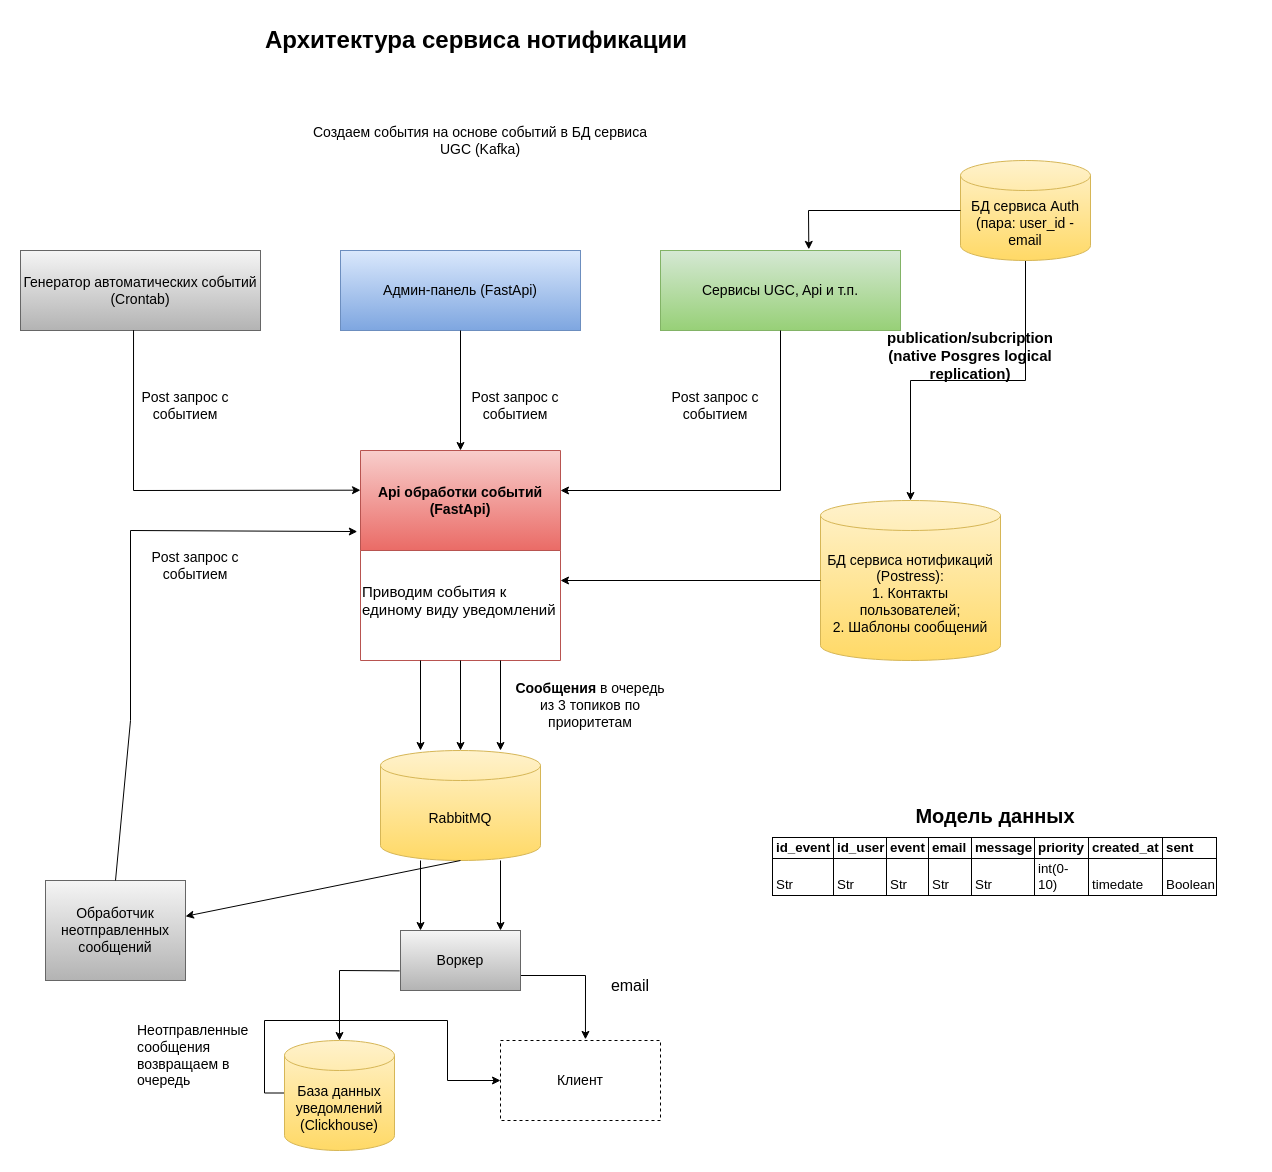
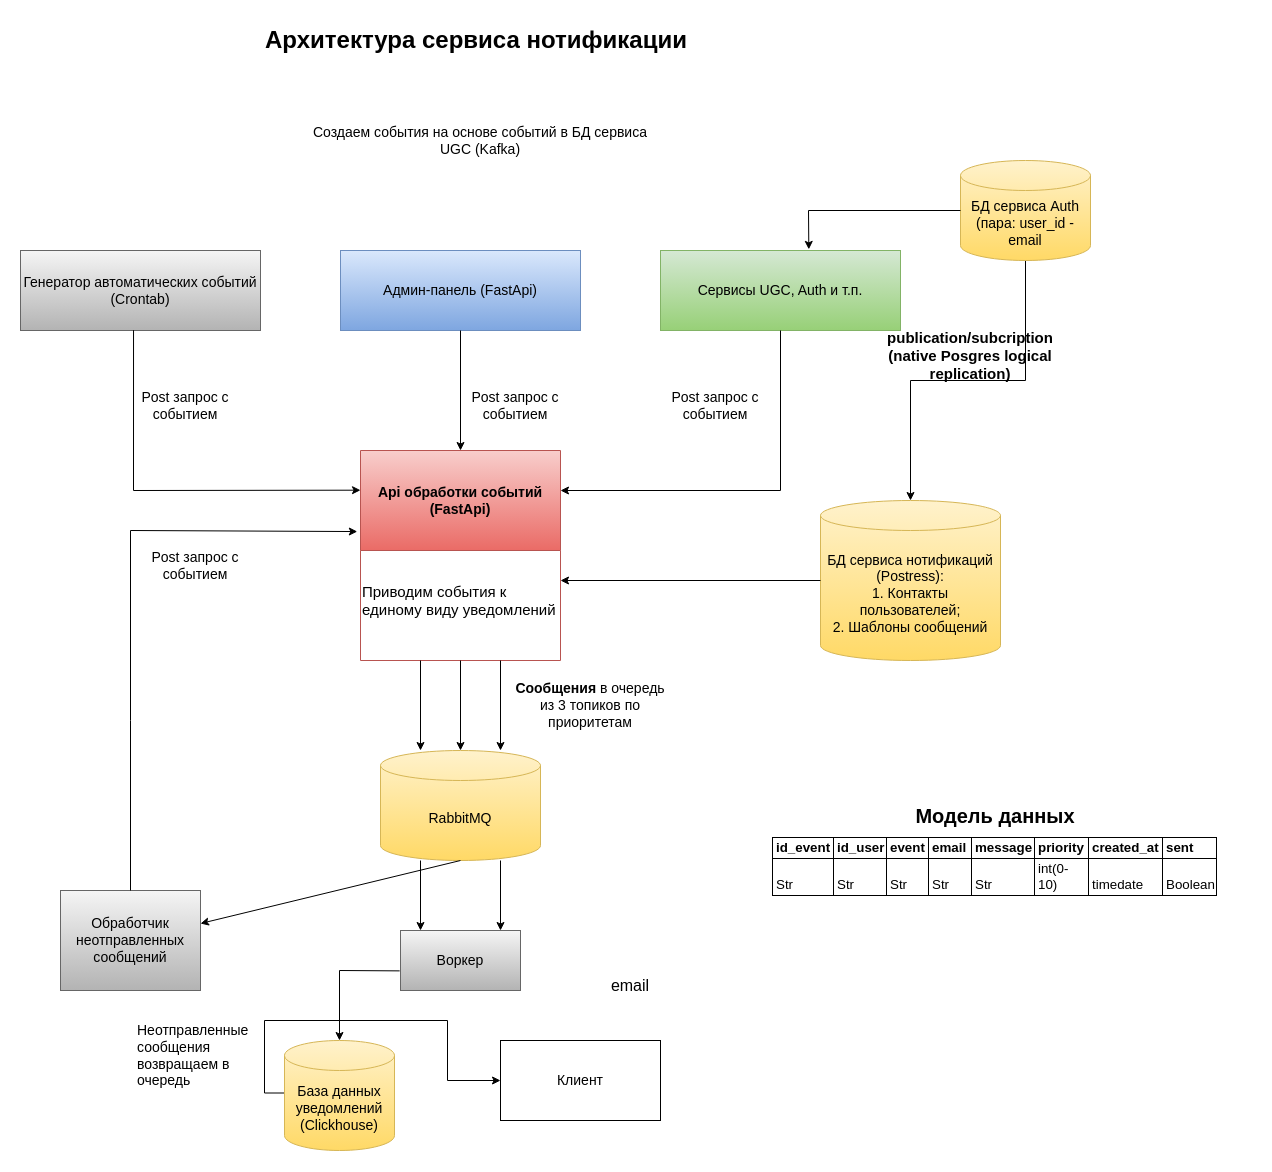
node "Сервисы UGC, Api и т.п.": label "Сервисы UGC, Api и т.п." -> "Сервисы UGC, Auth и т.п."
node "Обработчик неотправленных сообщений": moved (116, 931) -> (131, 941)
edge "Воркер" -> "Клиент": removed
node "Клиент": style dashed -> solid
